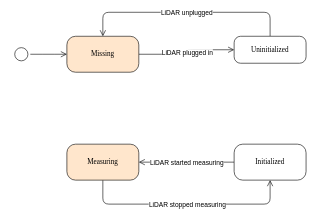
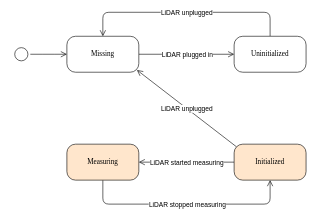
node "Uninitialized": size 72x27 -> 72x36
node "Missing": fillcolor #ffe6cc -> #ffffff
edge "Initialized" -> "Missing": added, label "LiDAR unplugged"
node "Initialized": fillcolor #ffffff -> #ffe6cc
